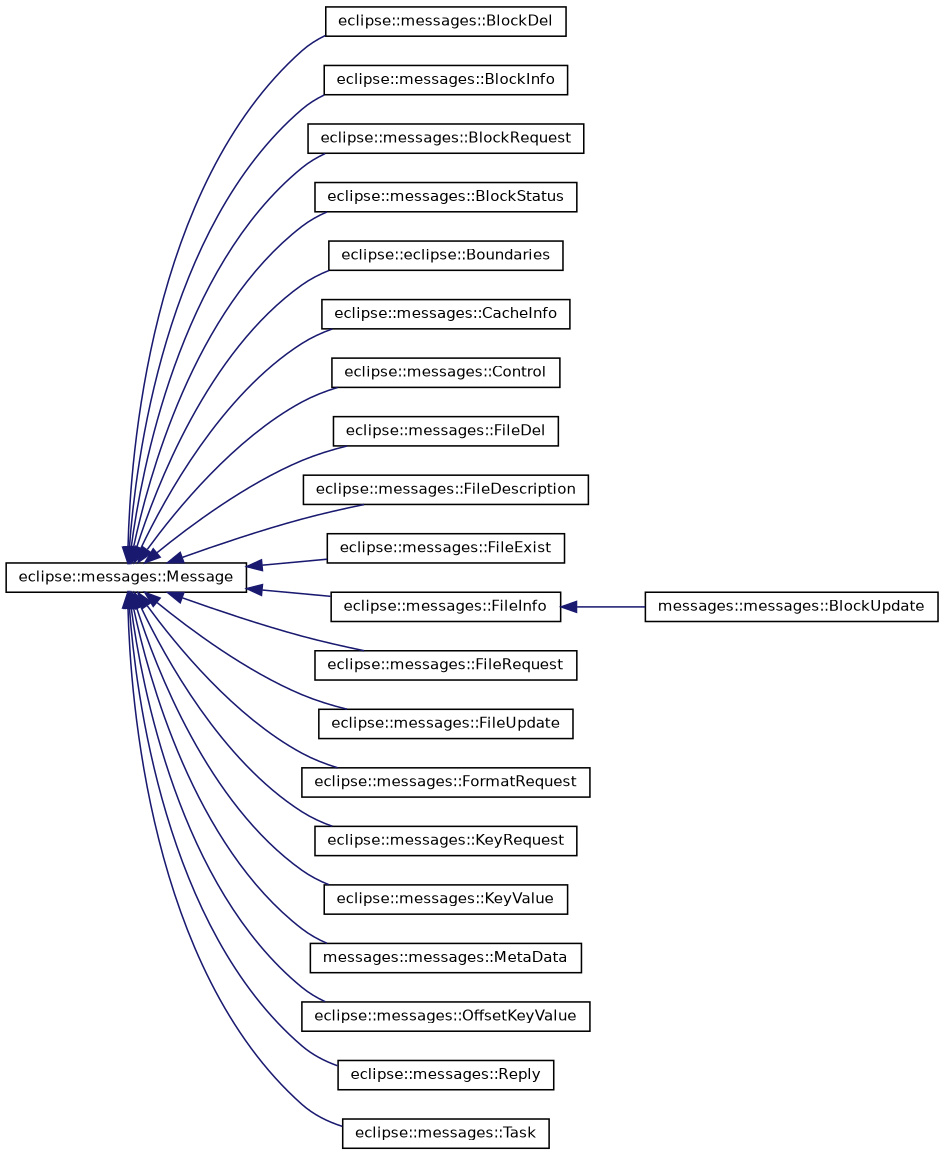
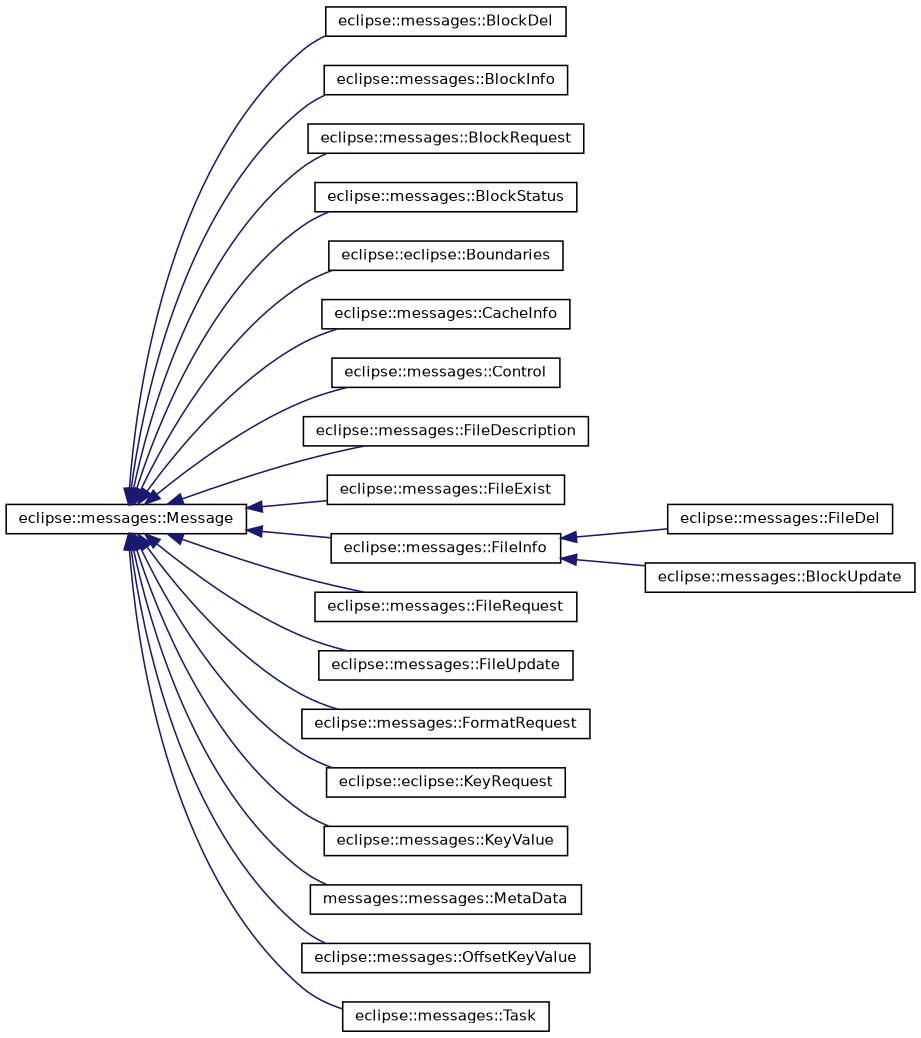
edge "eclipse::messages::FileDel" -> "eclipse::messages::Message": now "eclipse::messages::FileDel" -> "eclipse::messages::FileInfo"
node "messages::messages::BlockUpdate": label "messages::messages::BlockUpdate" -> "eclipse::messages::BlockUpdate"
node "eclipse::messages::KeyRequest": label "eclipse::messages::KeyRequest" -> "eclipse::eclipse::KeyRequest"
node "eclipse::messages::Reply": removed
